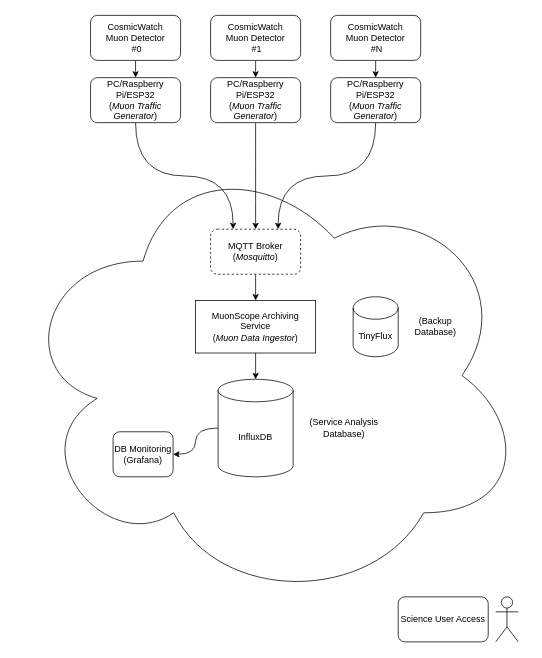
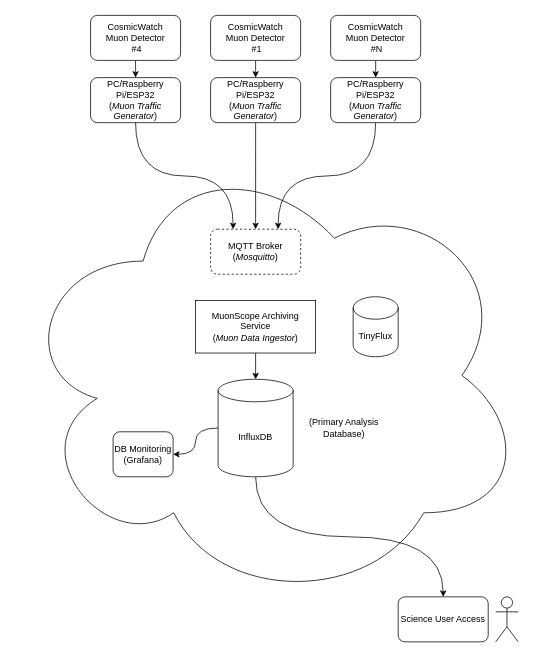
node "CosmicWatch Muon Detector #0": label "CosmicWatch Muon Detector #0" -> "CosmicWatch Muon Detector #4"
edge "MQTT Broker (Mosquitto)" -> "MuonScope Archiving Service (Muon Data Ingestor)": removed
node "(Backup Database)": removed
node "(Service Analysis Database)": label "(Service Analysis Database)" -> "(Primary Analysis Database)"
edge "InfluxDB" -> "Science User Access": added
